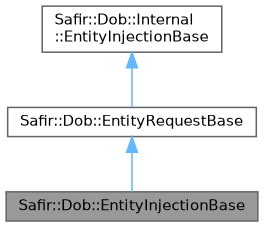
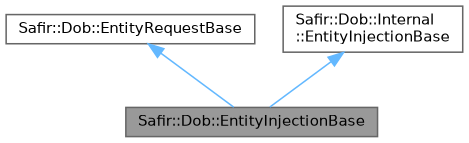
edge "Safir::Dob::EntityRequestBase" -> "Safir::Dob::Internal ::EntityInjectionBase": now "Safir::Dob::EntityInjectionBase" -> "Safir::Dob::Internal ::EntityInjectionBase"
